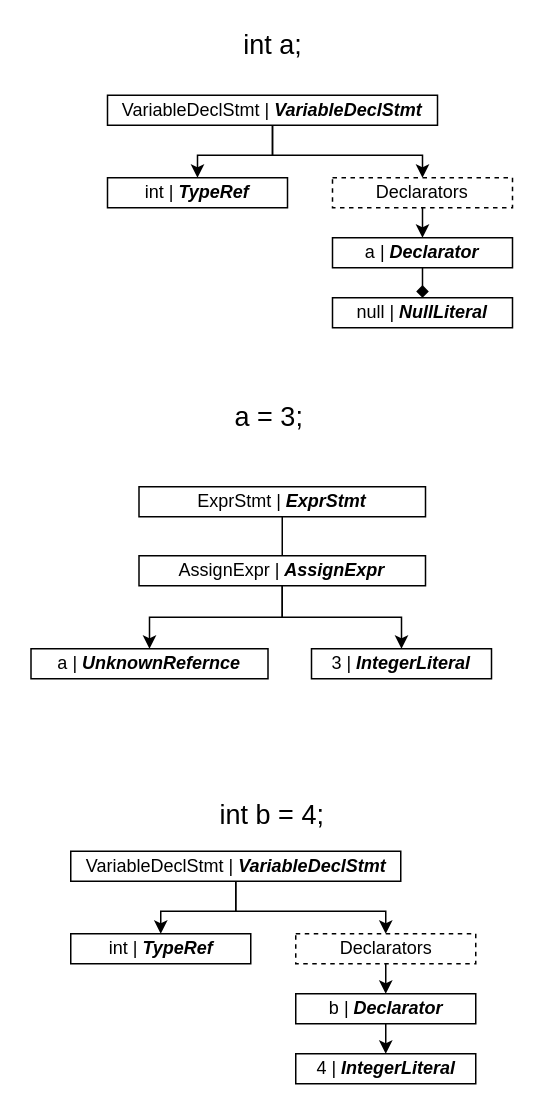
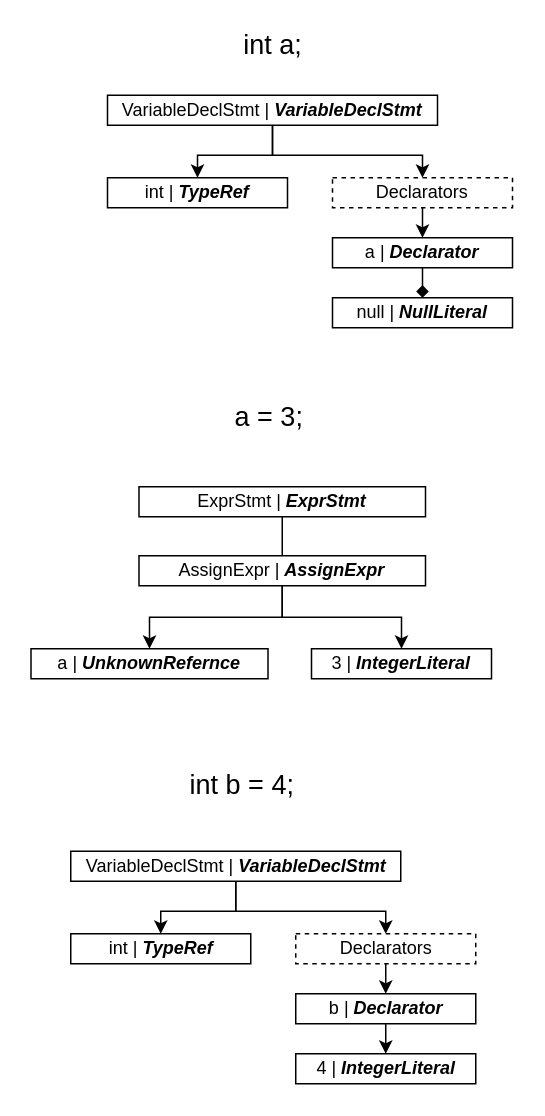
node "int b = 4;": moved (272, 815) -> (242, 785)
